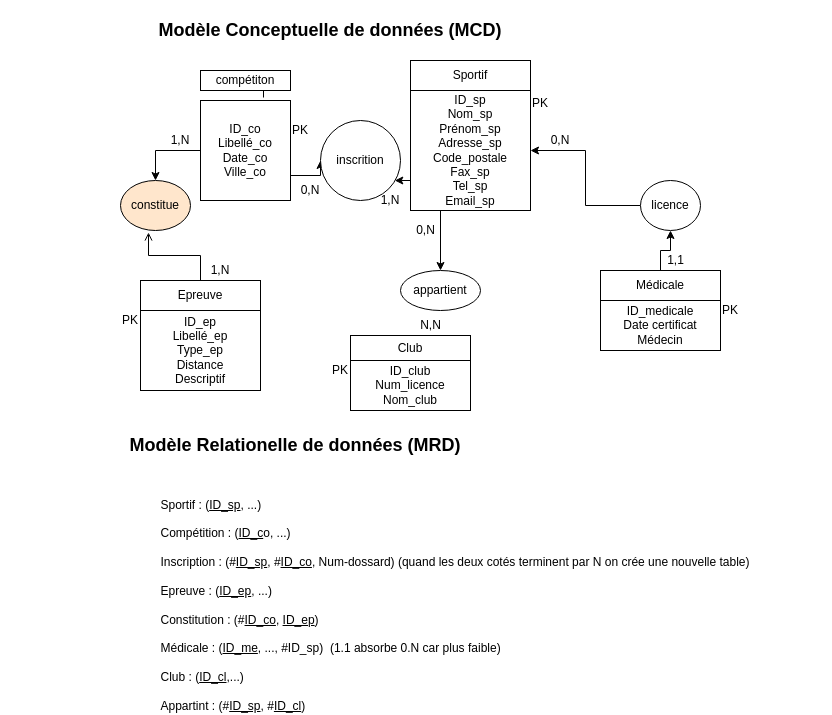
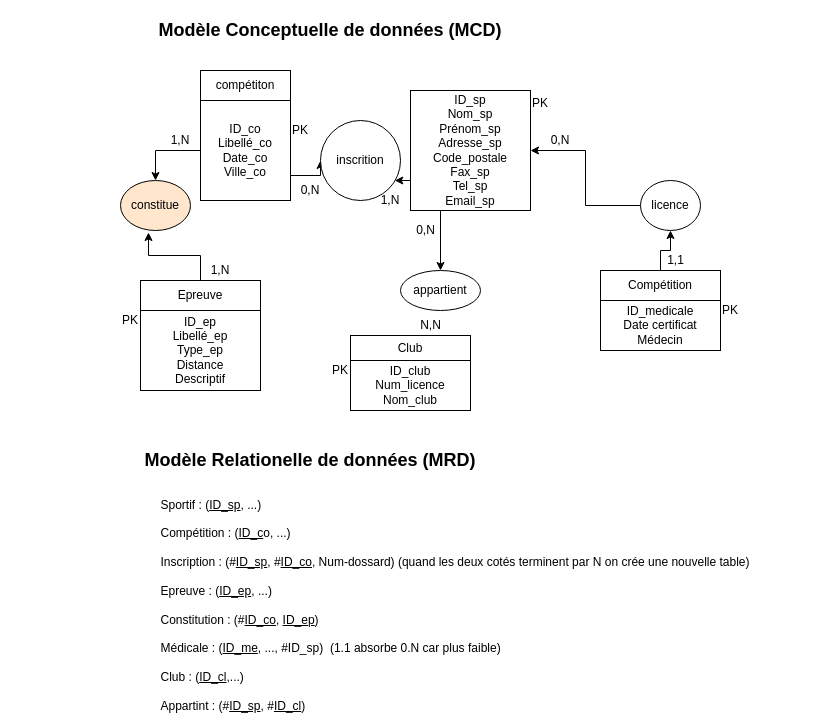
node "Sportif": removed
node "compétiton": size 90x20 -> 90x30
edge "Epreuve" -> "constitue": arrowhead open -> classic
node "Médicale": label "Médicale" -> "Compétition"
node "Modèle Relationelle de données (MRD)": moved (296, 446) -> (311, 461)
